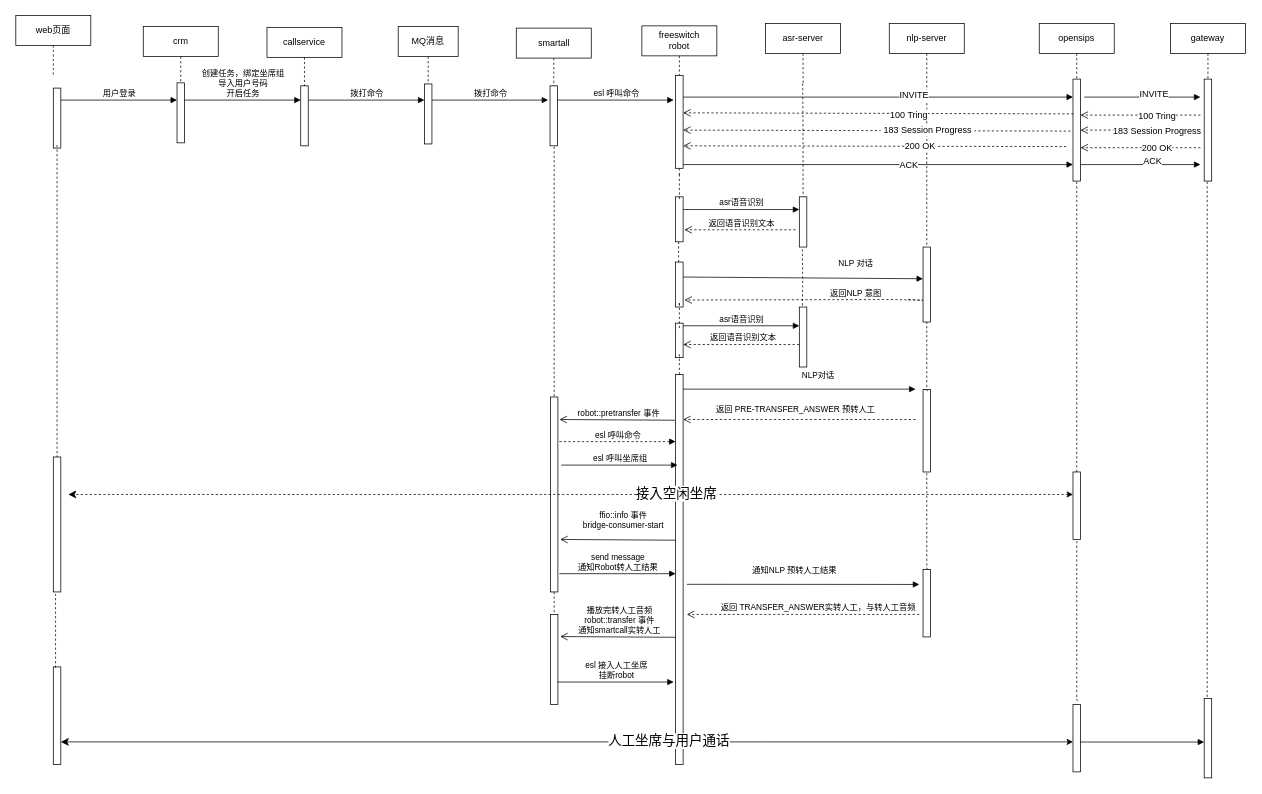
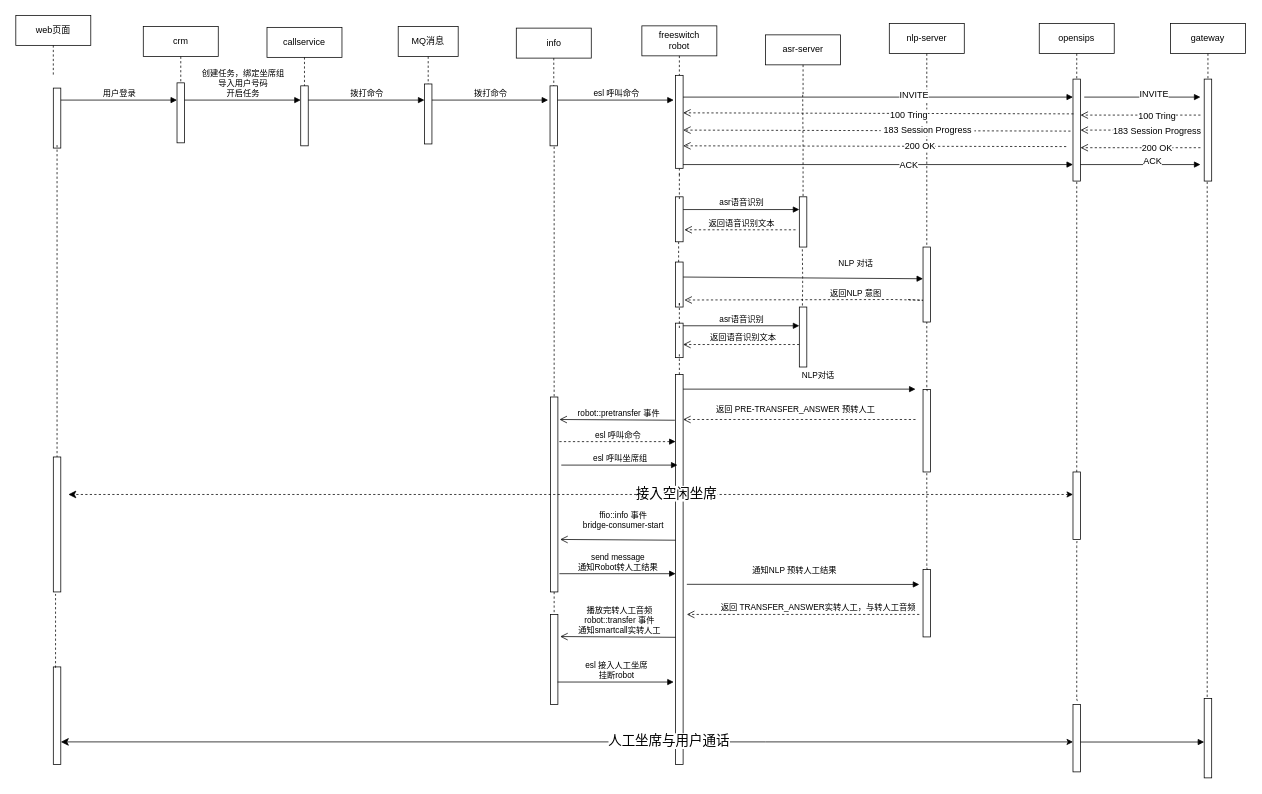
node "smartall": label "smartall" -> "info"
node "asr-server": moved (803, 54) -> (803, 65)
